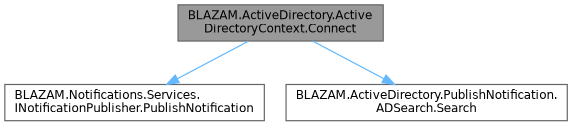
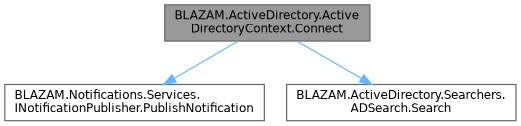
node "BLAZAM.ActiveDirectory.PublishNotification. ADSearch.Search": label "BLAZAM.ActiveDirectory.PublishNotification. ADSearch.Search" -> "BLAZAM.ActiveDirectory.Searchers. ADSearch.Search"
